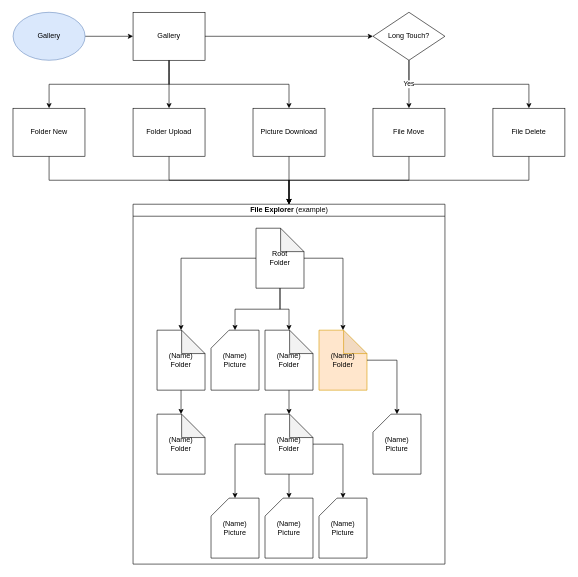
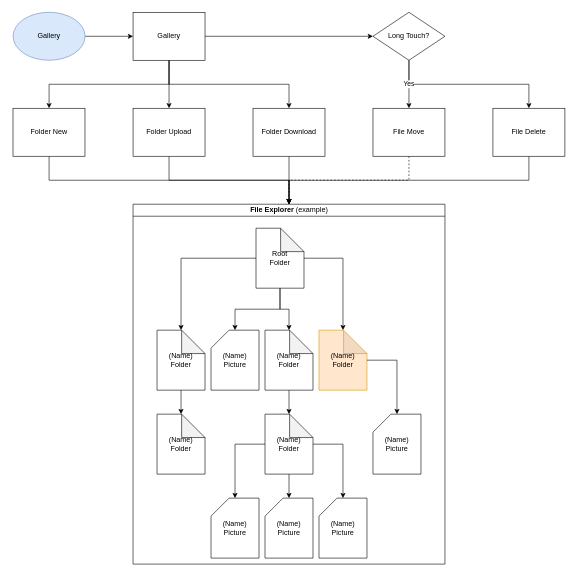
node "Picture Download": label "Picture Download" -> "Folder Download"
edge "File Move" -> "File Explorer (example)": style solid -> dashed
